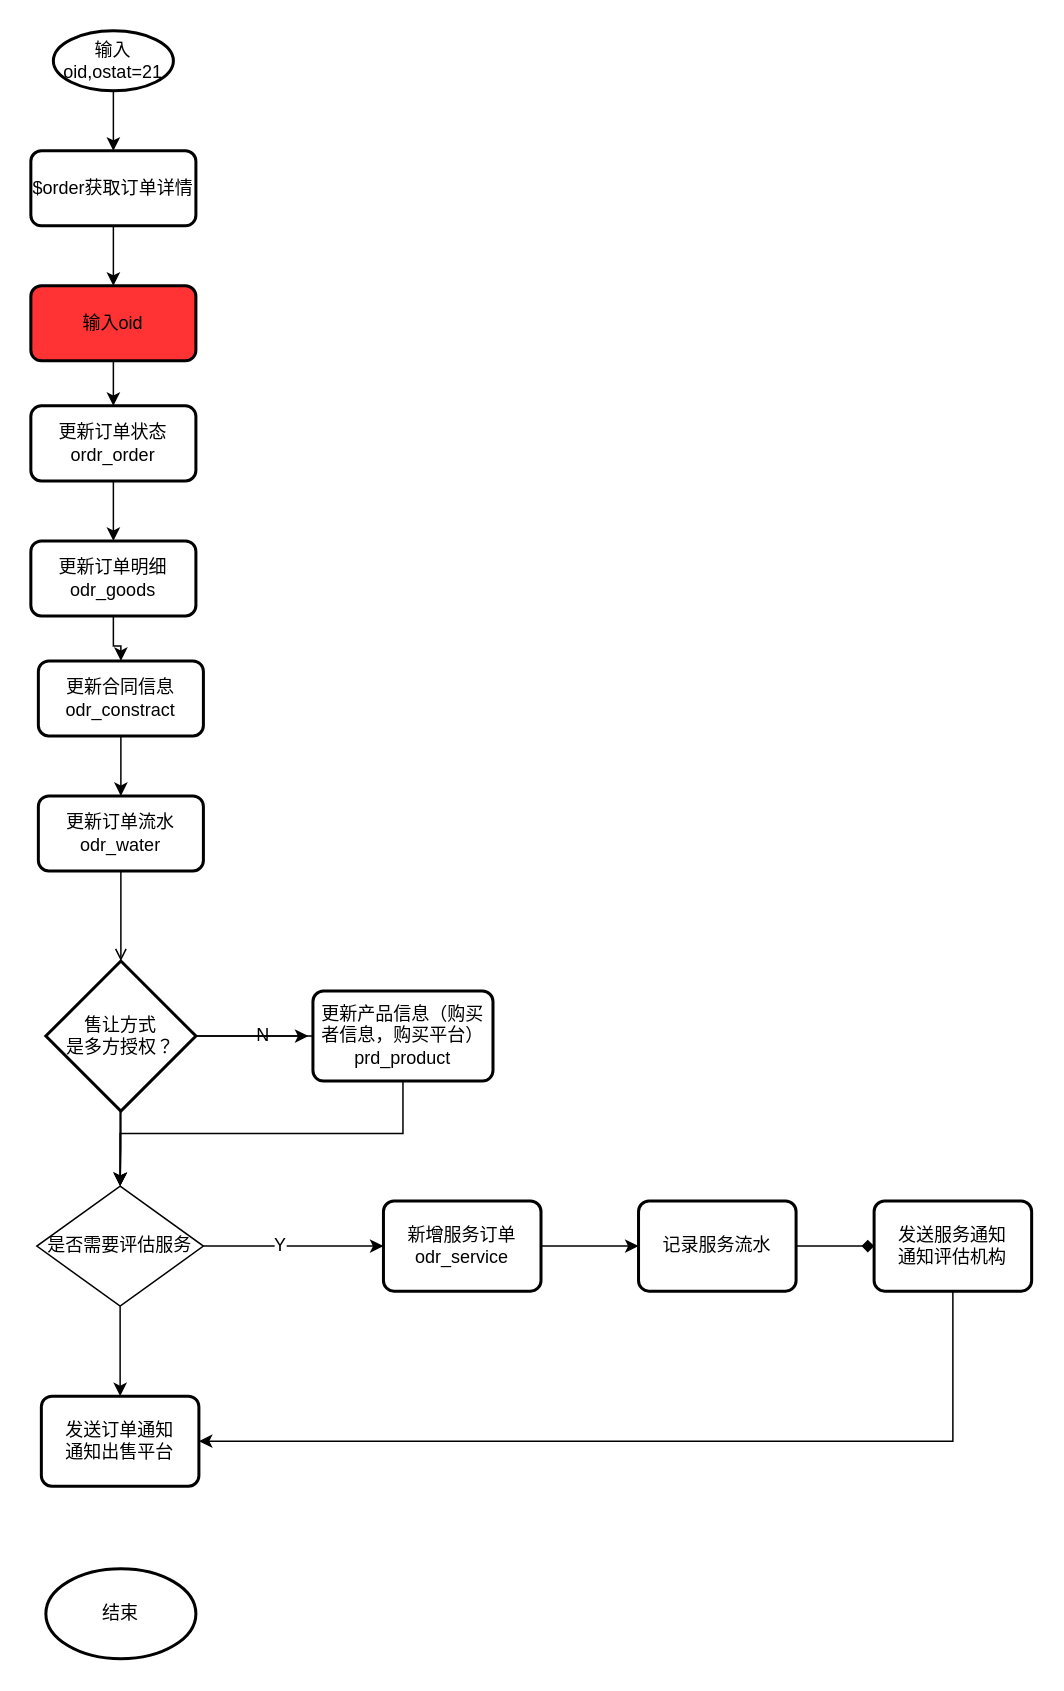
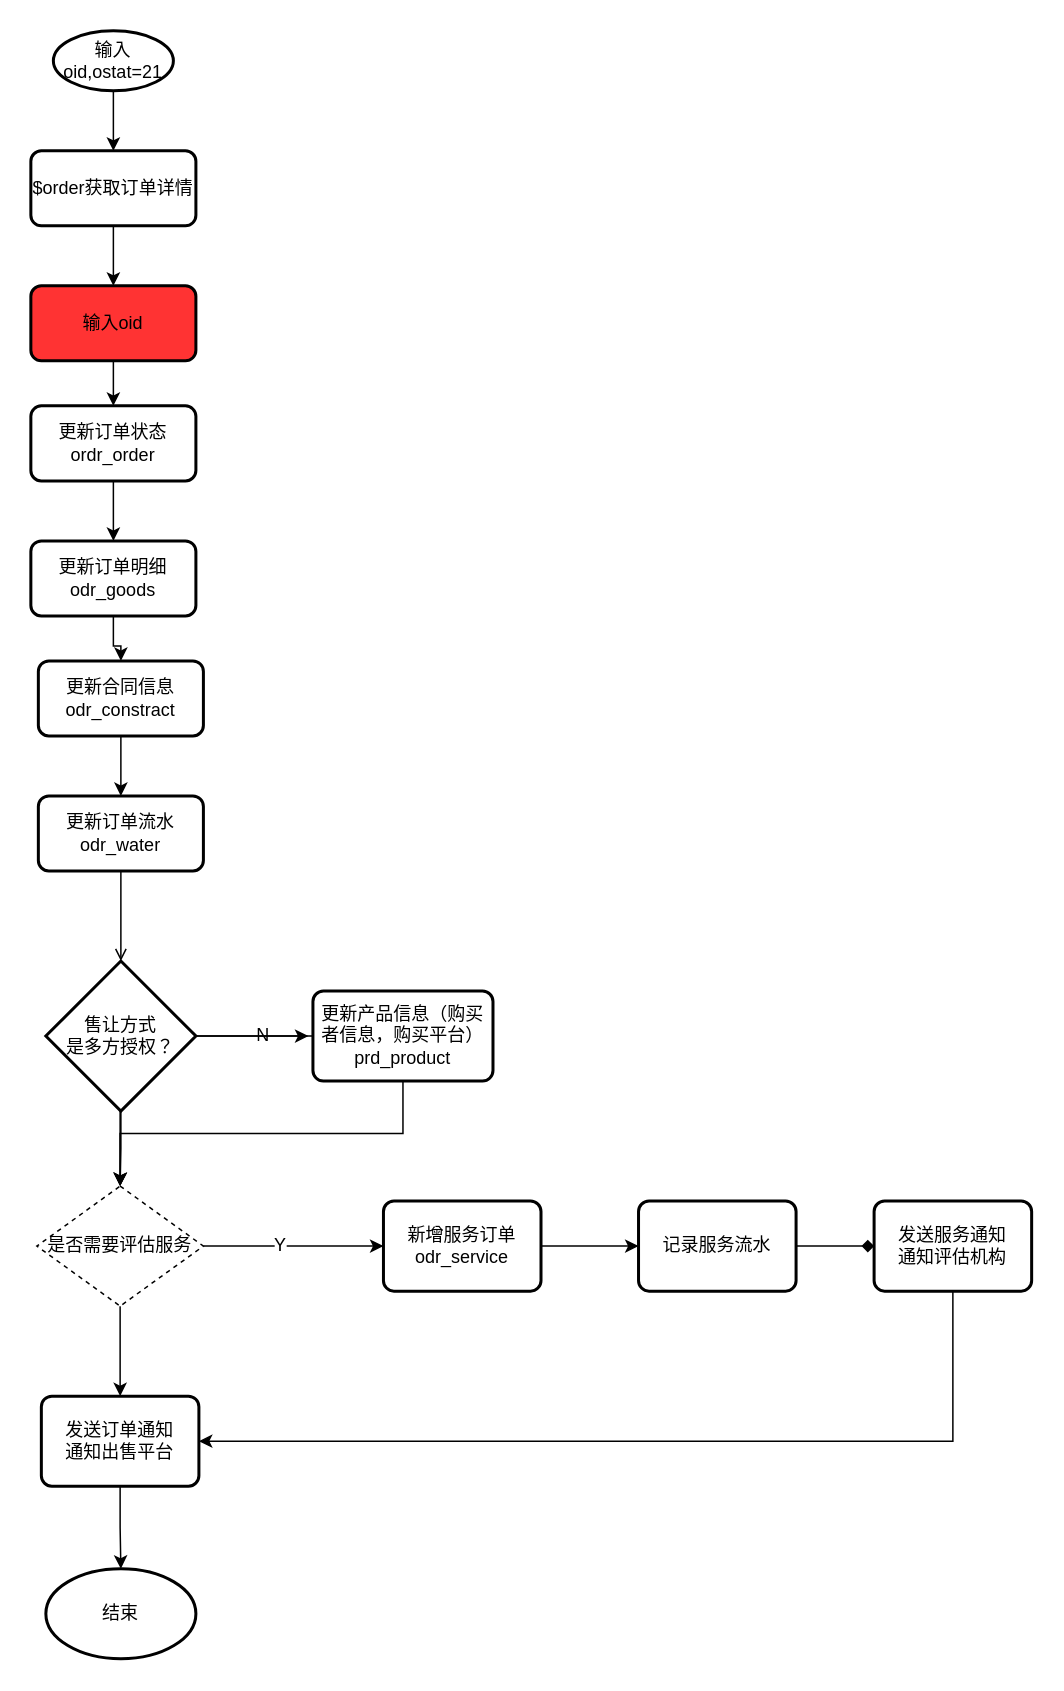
node "是否需要评估服务": style solid -> dashed
edge "发送订单通知 通知出售平台" -> "结束": added
